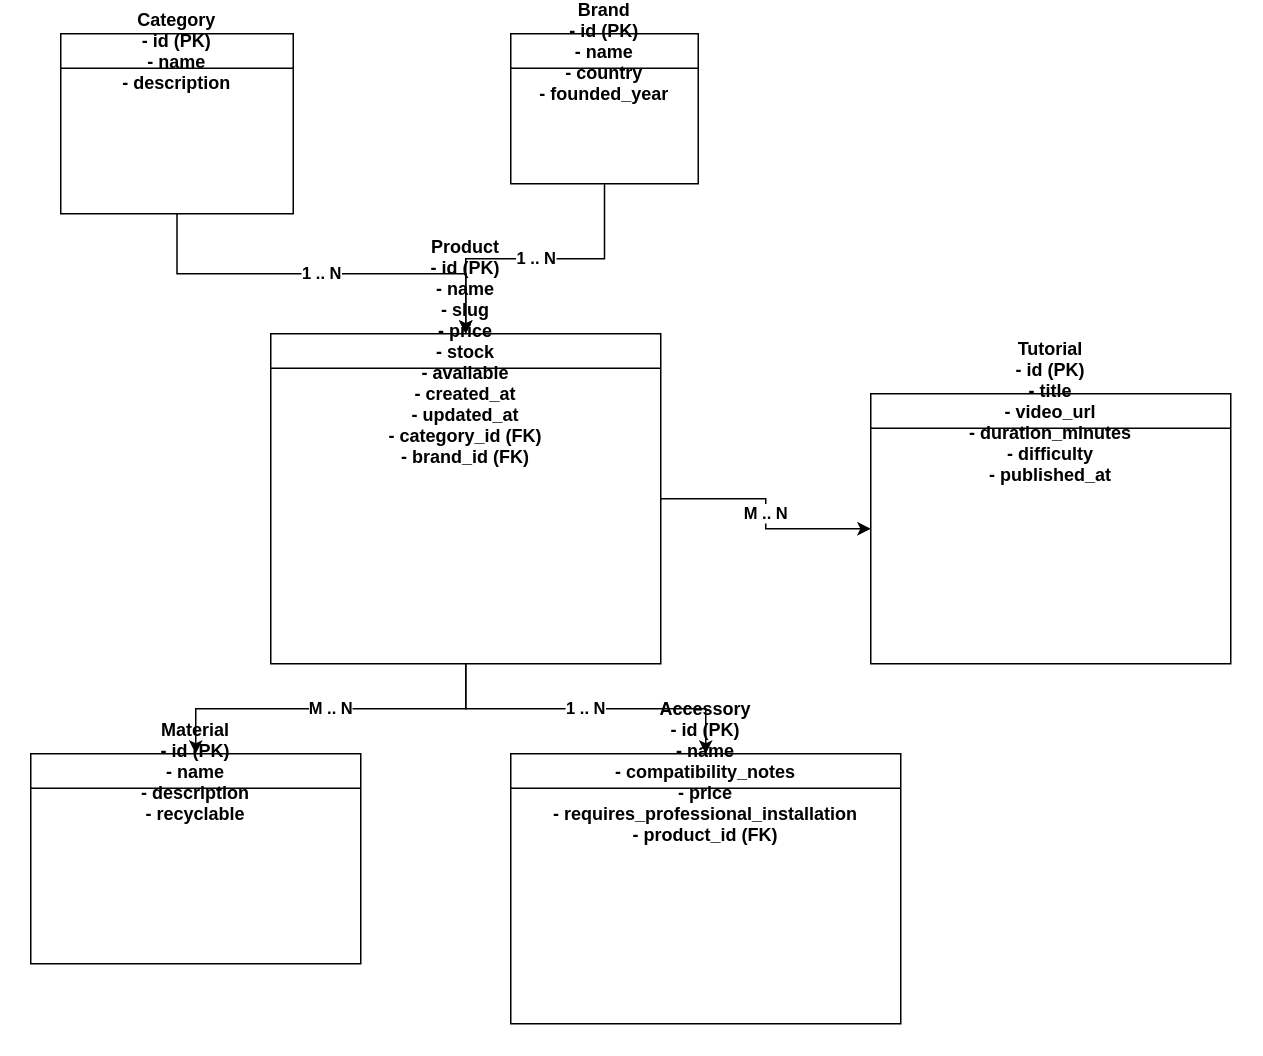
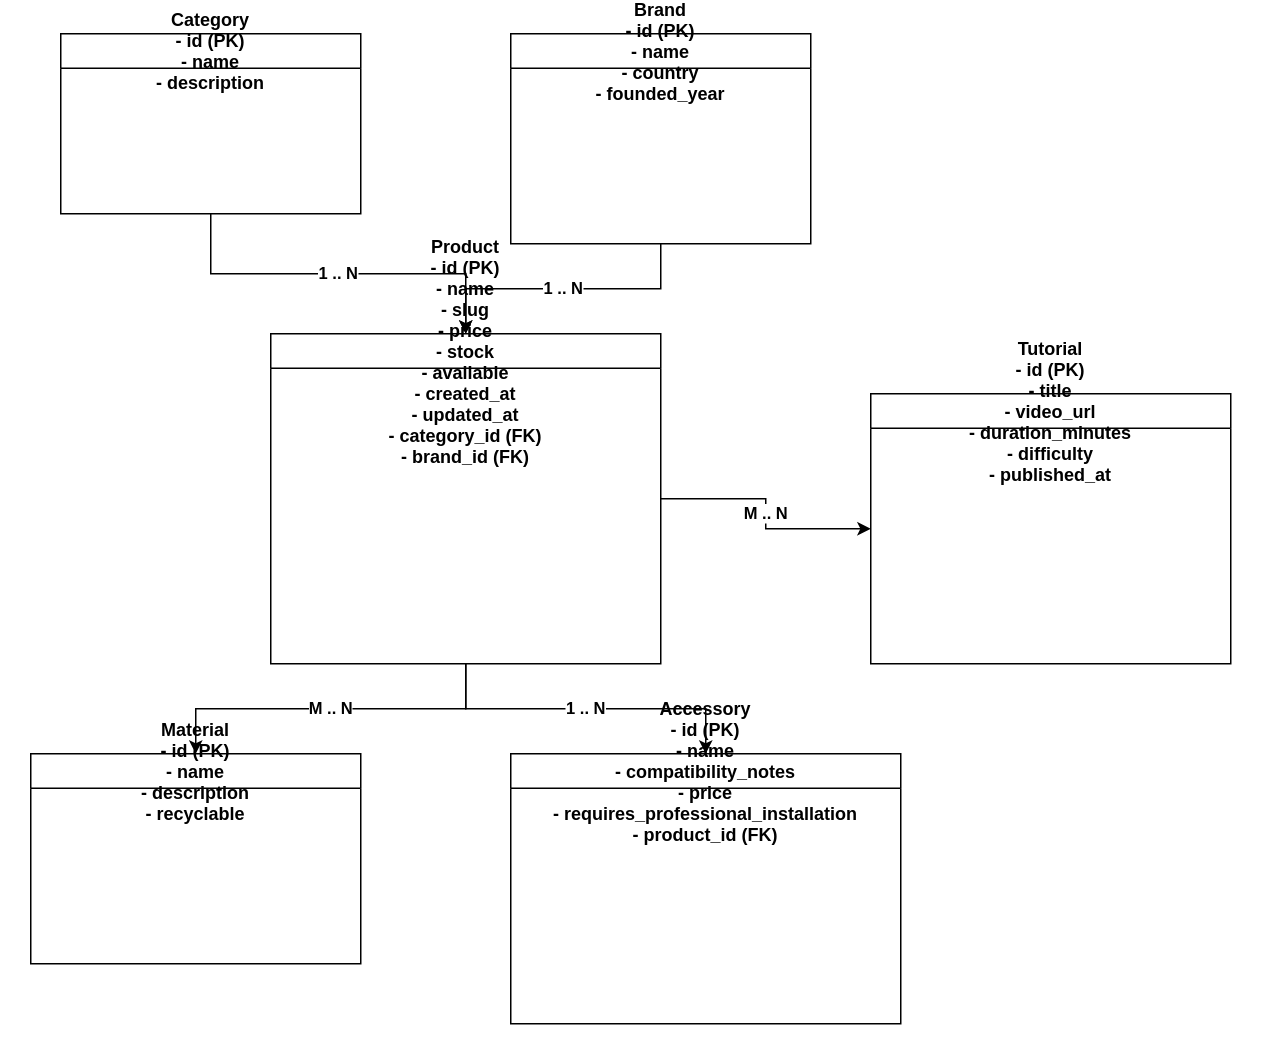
node "Brand - id (PK) - name - country - founded_year": size 188x150 -> 300x210
node "Category - id (PK) - name - description": size 233x180 -> 300x180
